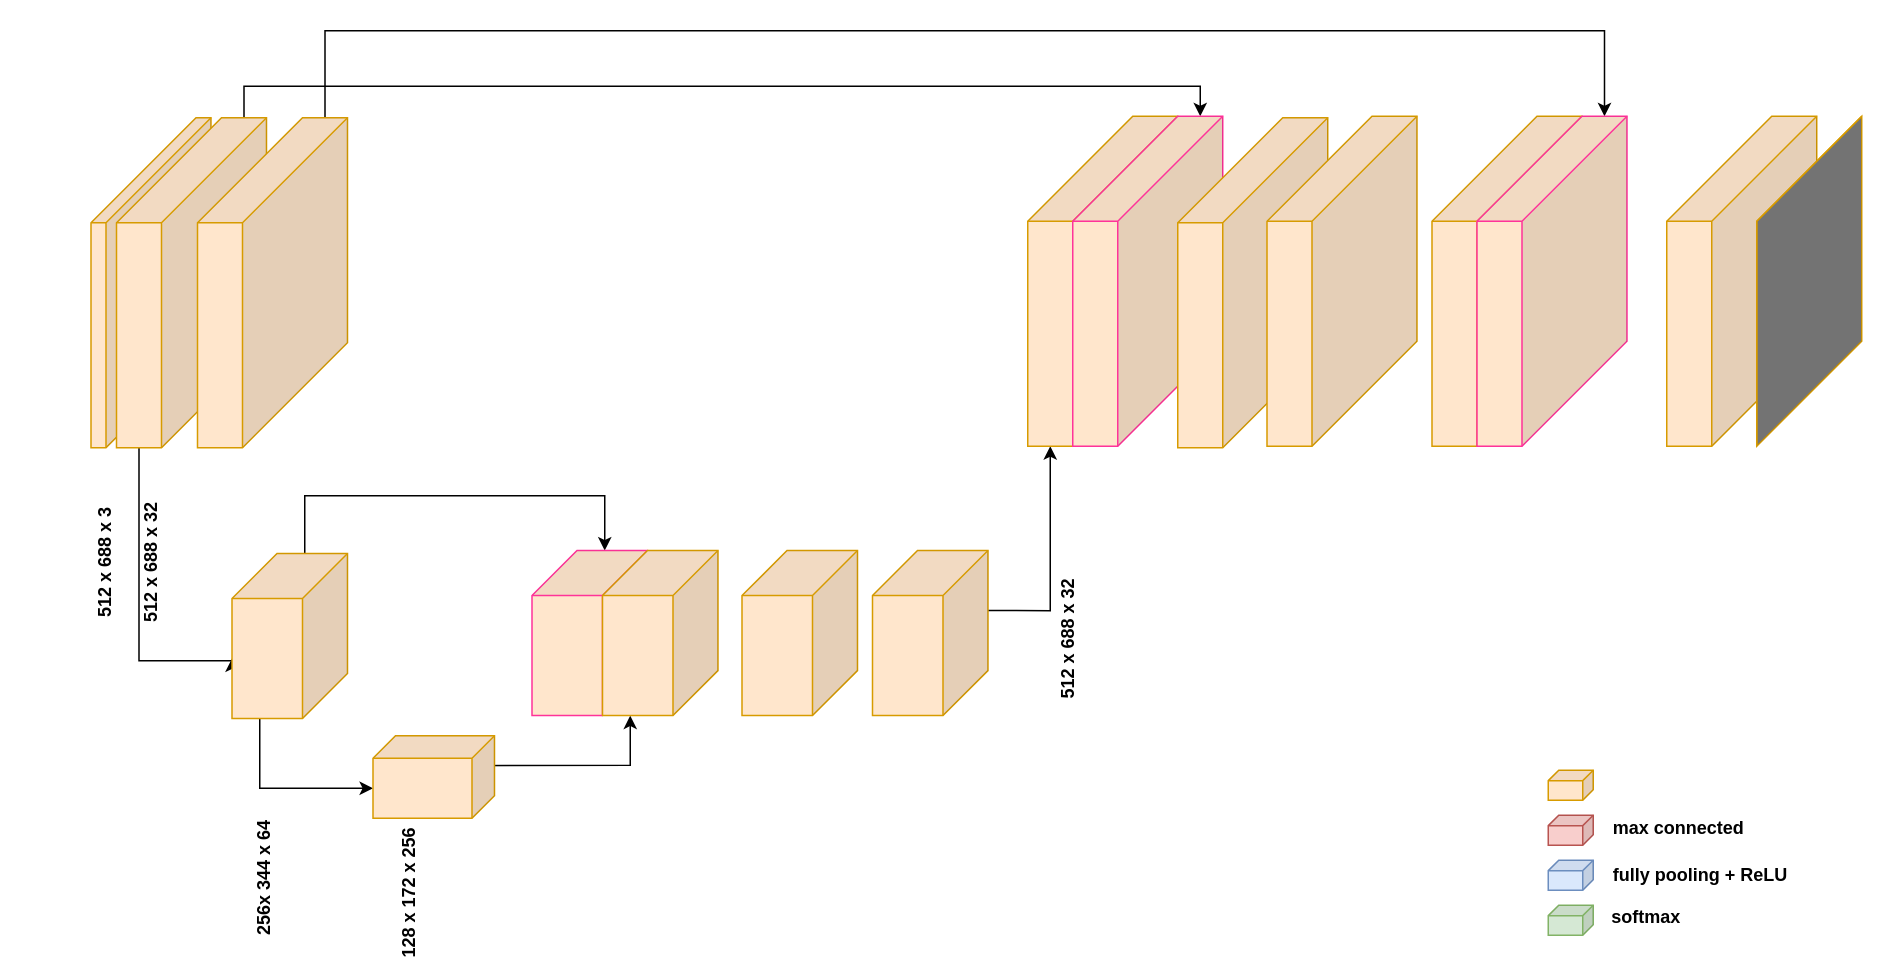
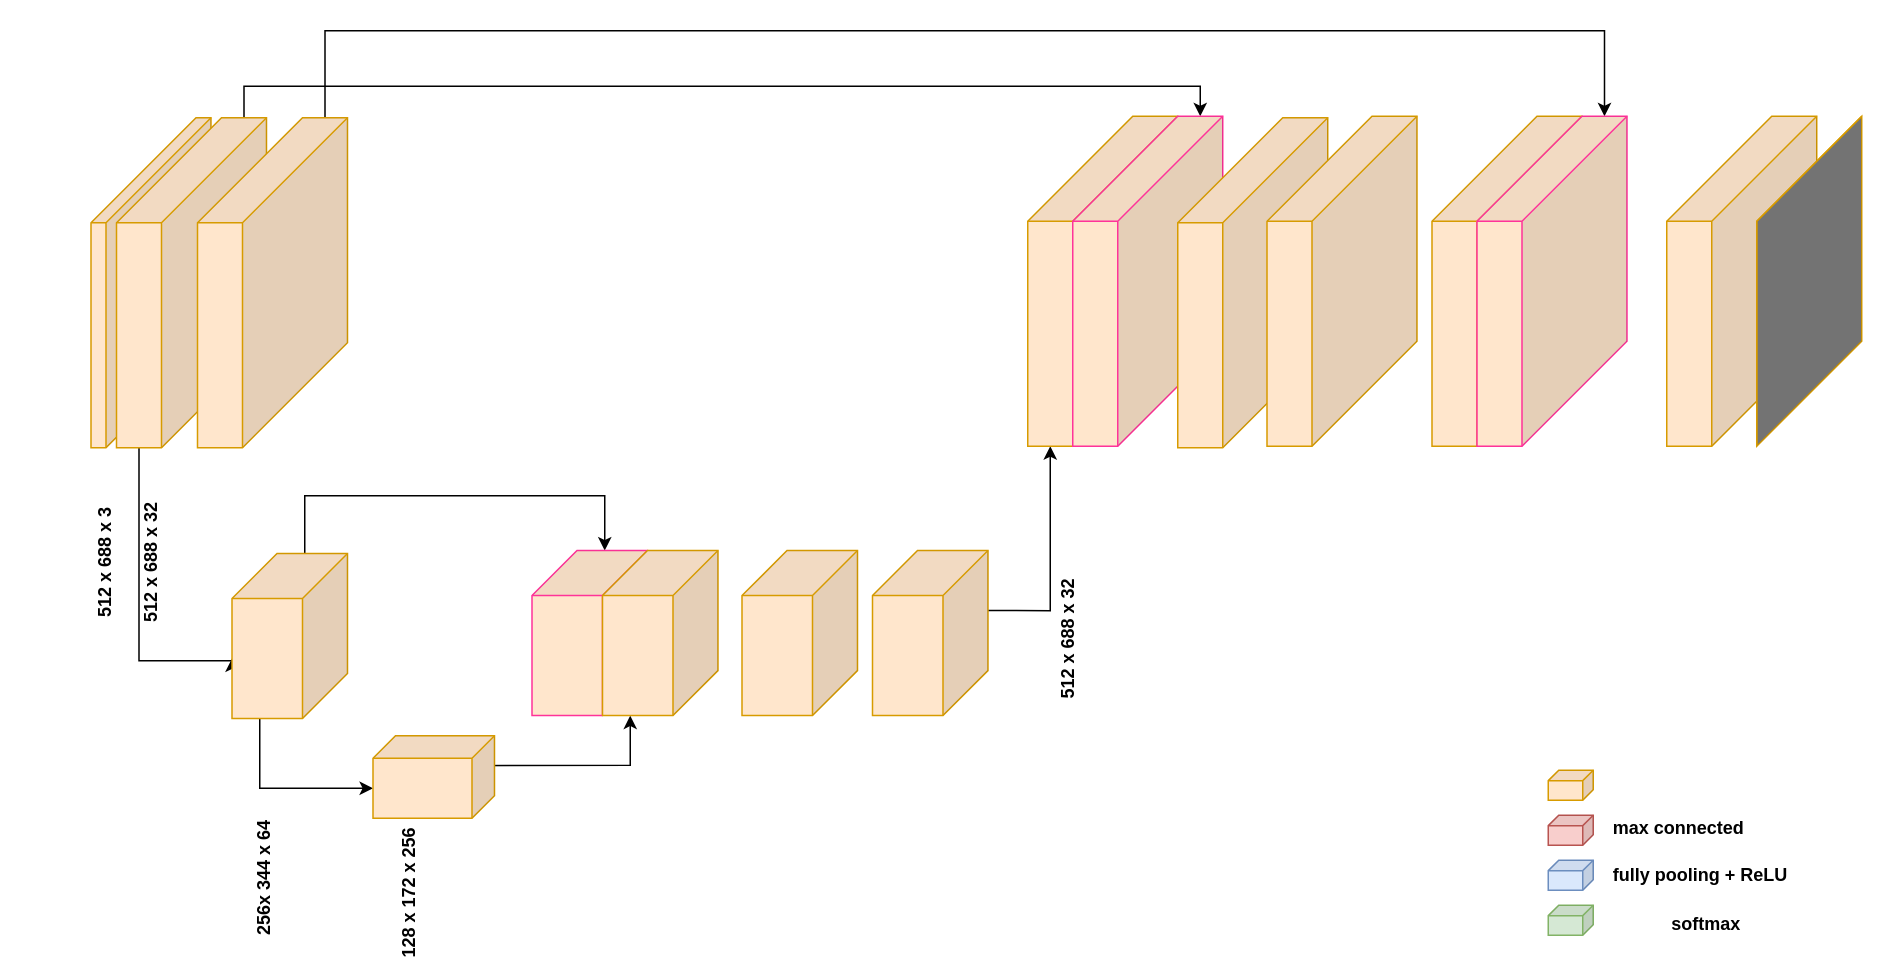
node "softmax": moved (1712, 917) -> (1772, 925)
